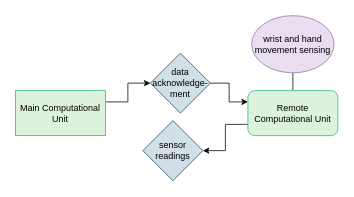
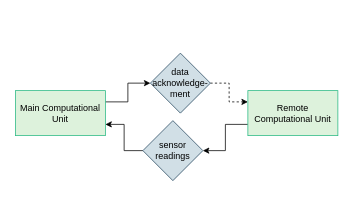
node "wrist and hand movement sensing": removed
edge "wrist and hand movement sensing" -- "Remote Computational Unit": removed
edge "data acknowledge- ment" -> "Remote Computational Unit": style solid -> dashed
node "Remote Computational Unit": shape rounded rectangle -> rectangle
edge "sensor readings" -> "Main Computational Unit": added
